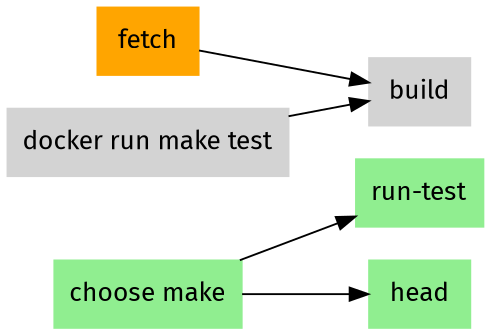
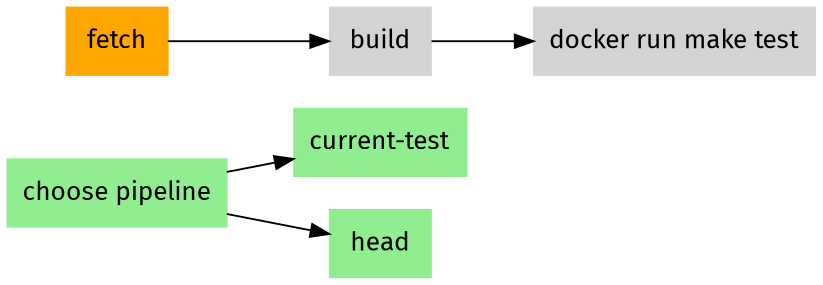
edge "docker run make test" -> "build": reversed
node "run-test": label "run-test" -> "current-test"
node "choose make": label "choose make" -> "choose pipeline"
